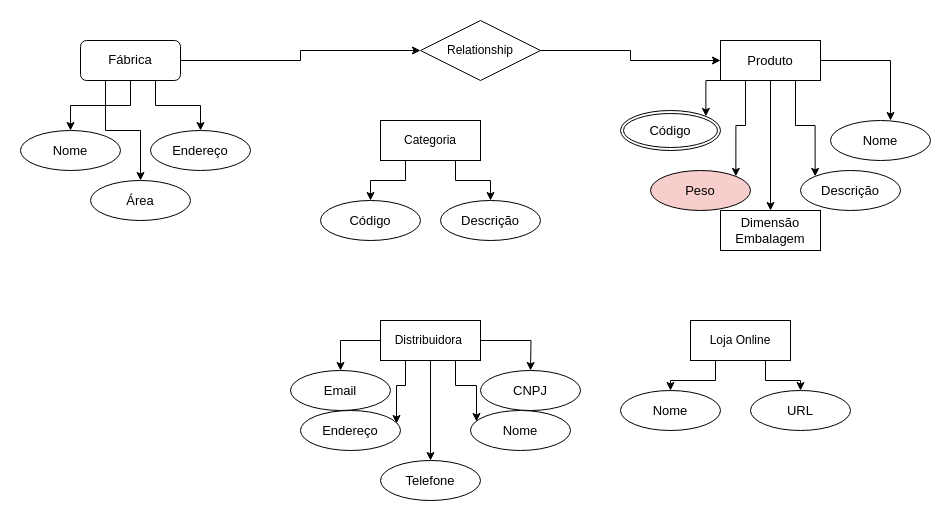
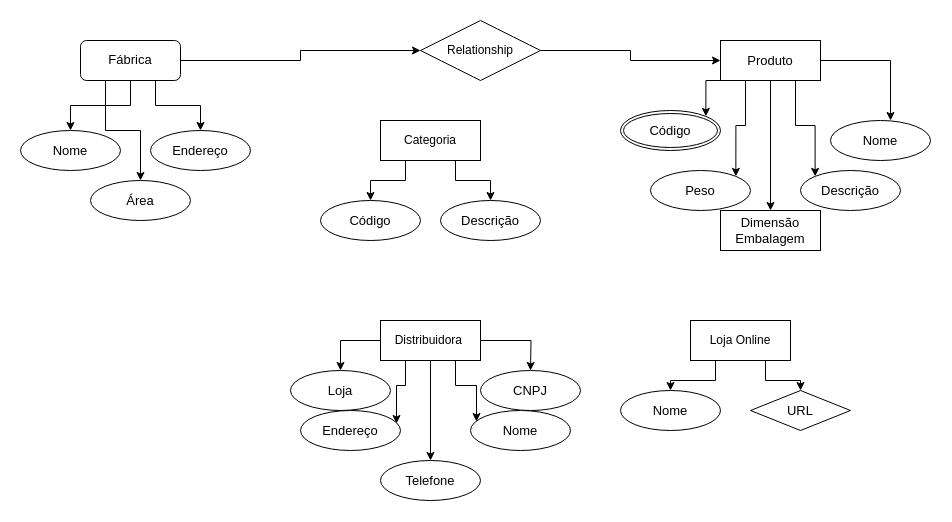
node "Peso": fillcolor #f8cecc -> #ffffff
node "Email": label "Email" -> "Loja"
node "URL": shape ellipse -> diamond
